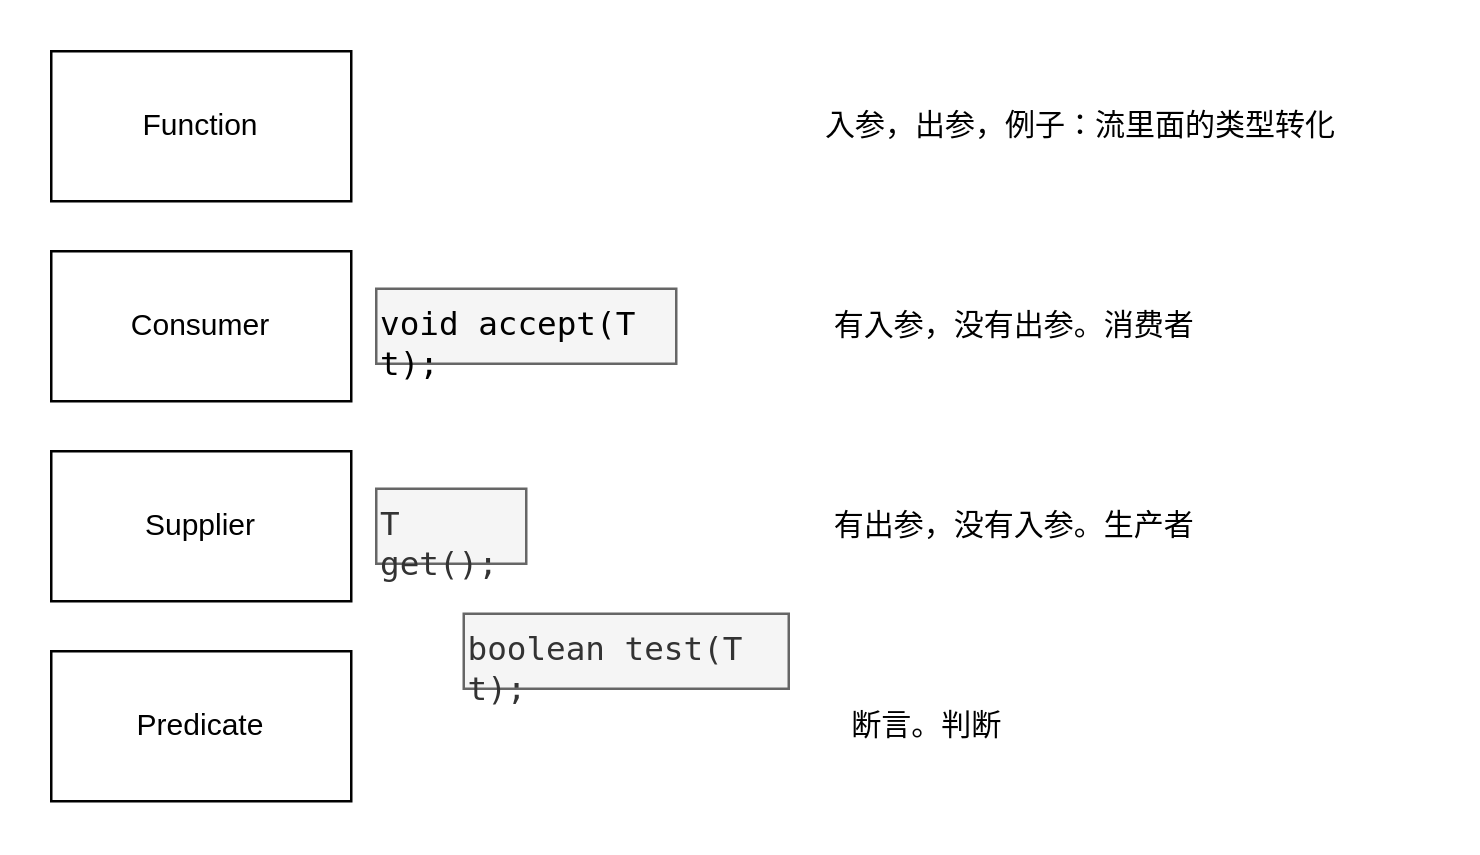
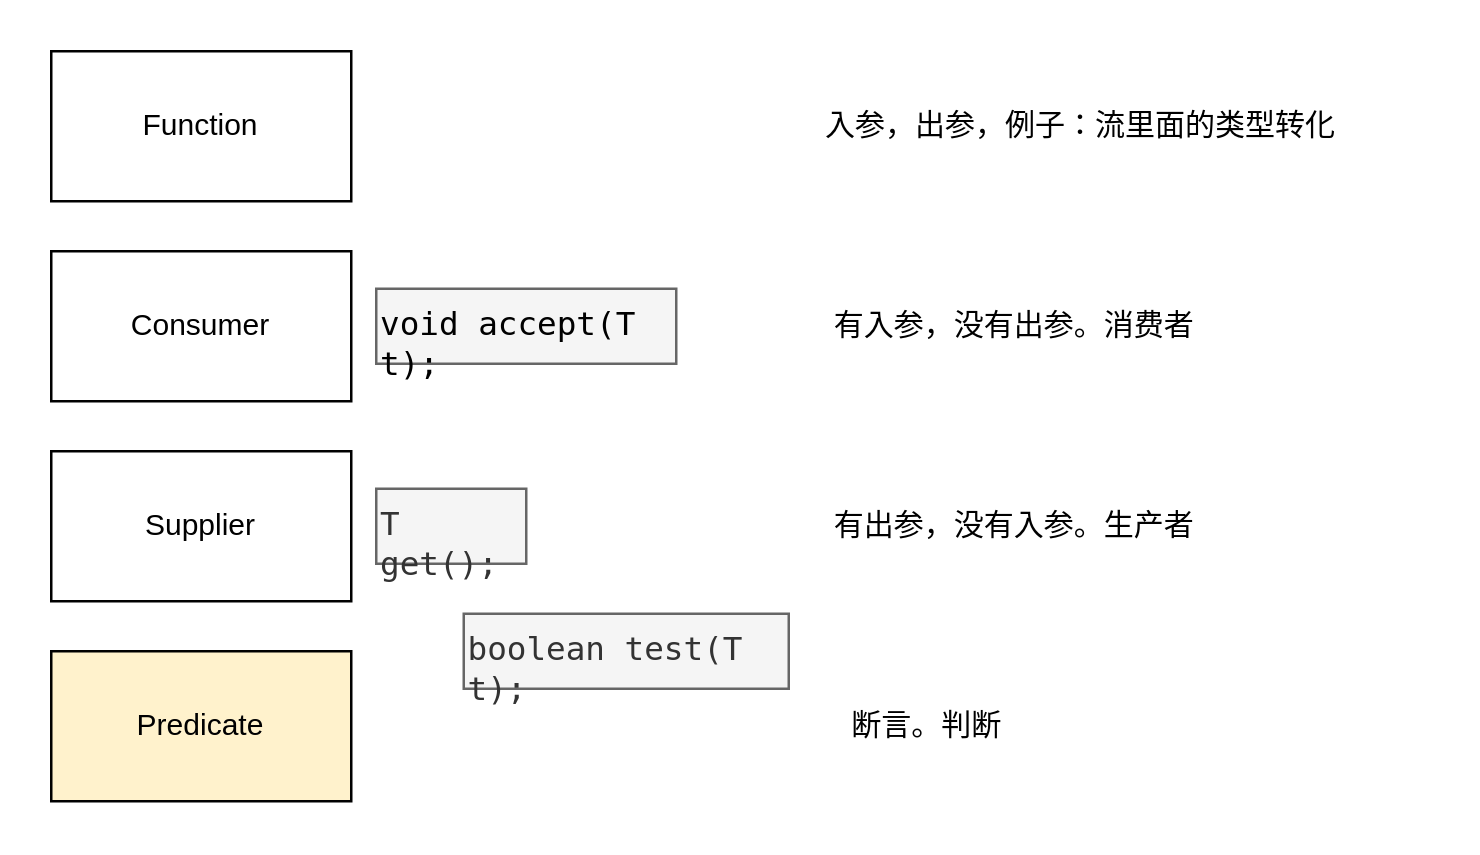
node "Predicate": fillcolor #ffffff -> #fff2cc
